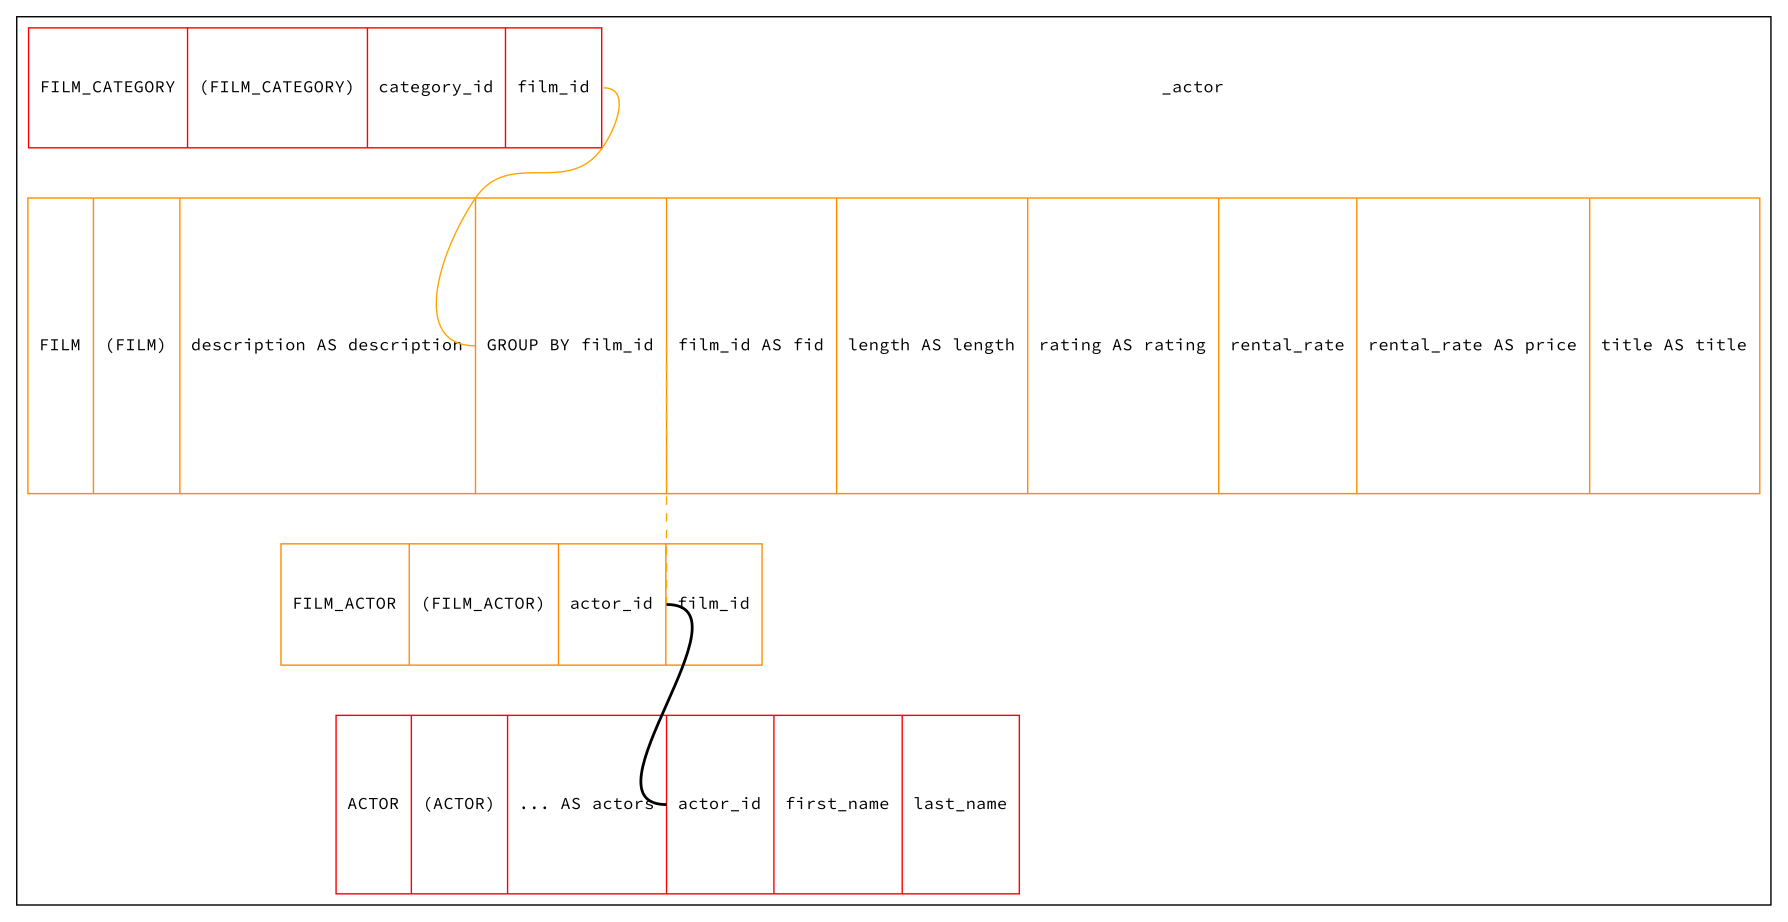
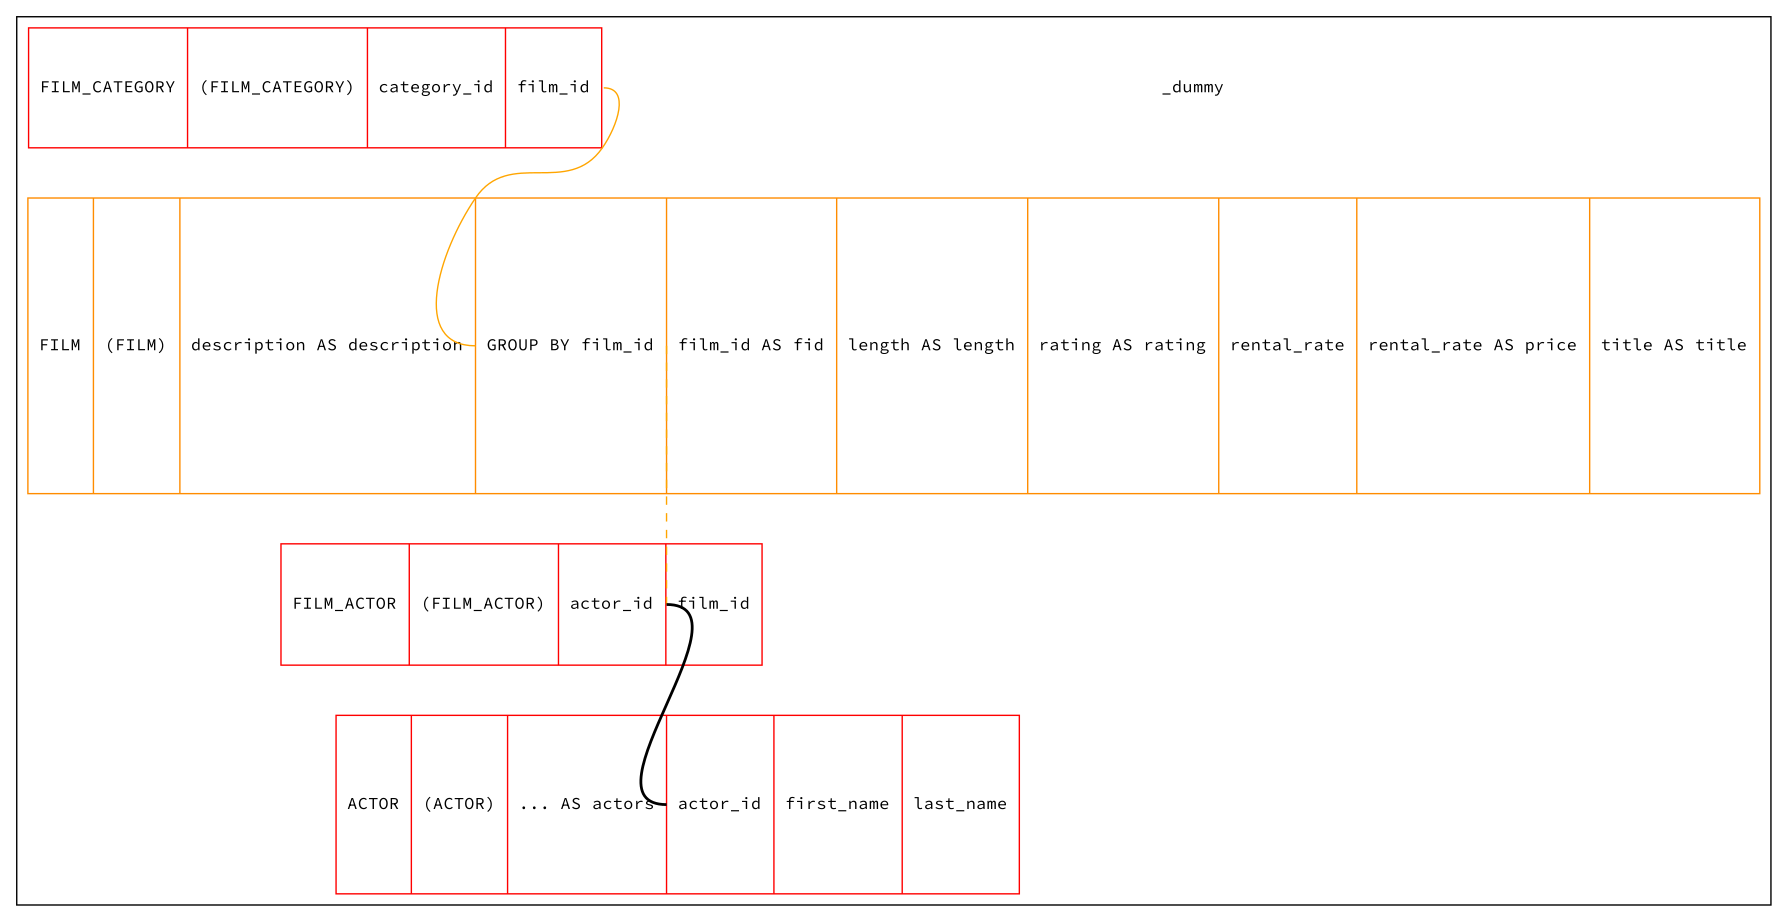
node "_actor": label "_actor" -> "_dummy"
node "FILM_ACTOR": color darkorange -> red
